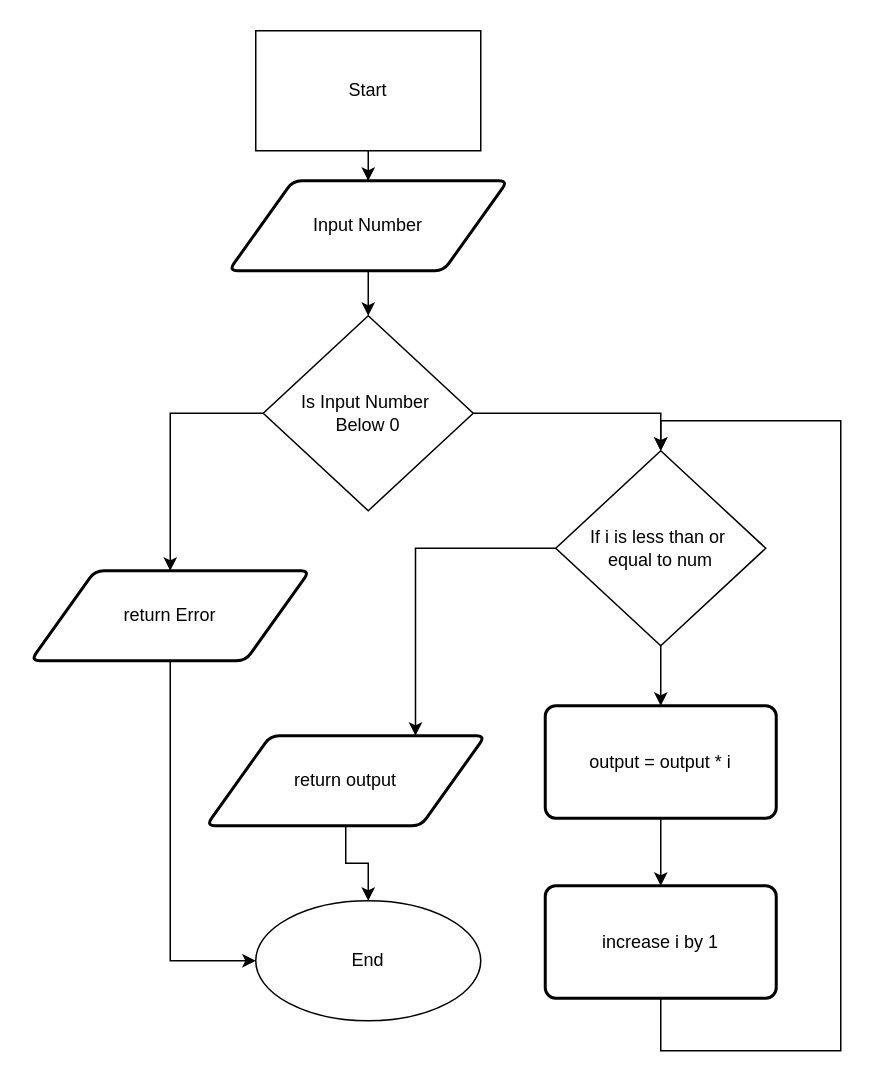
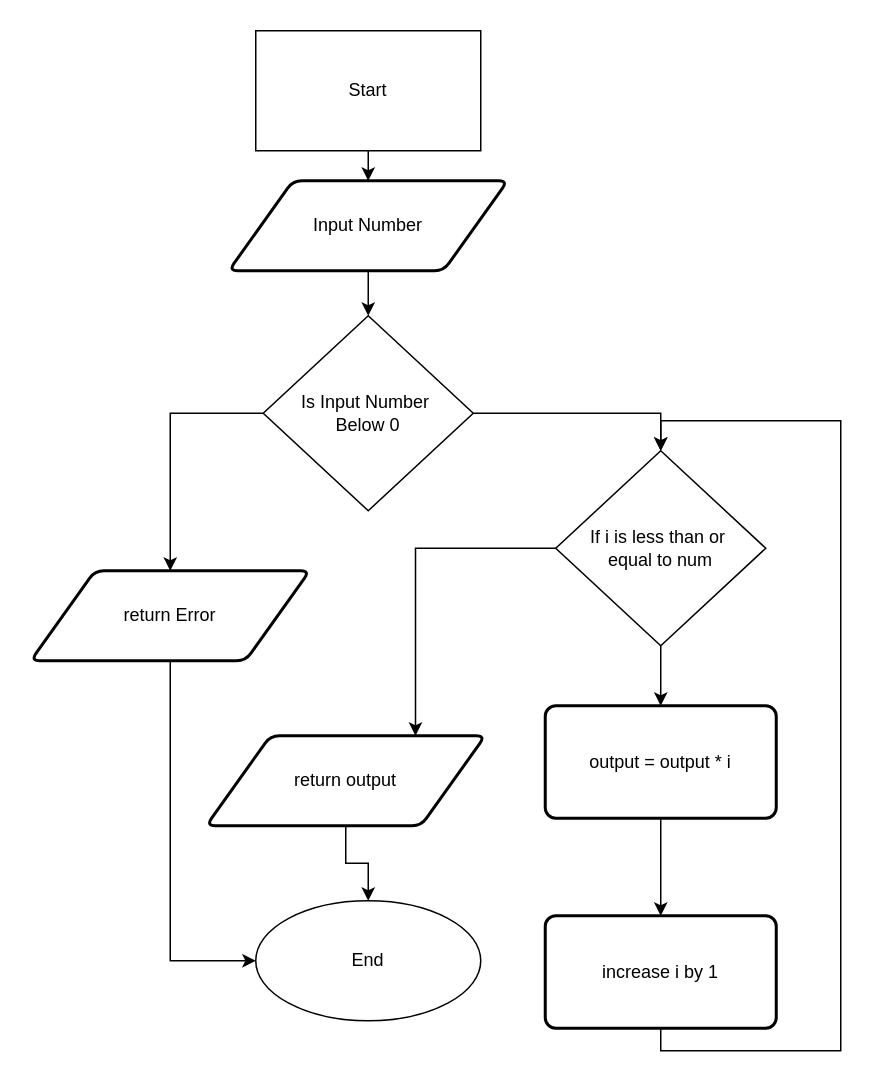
node "increase i by 1": moved (661, 942) -> (661, 972)
